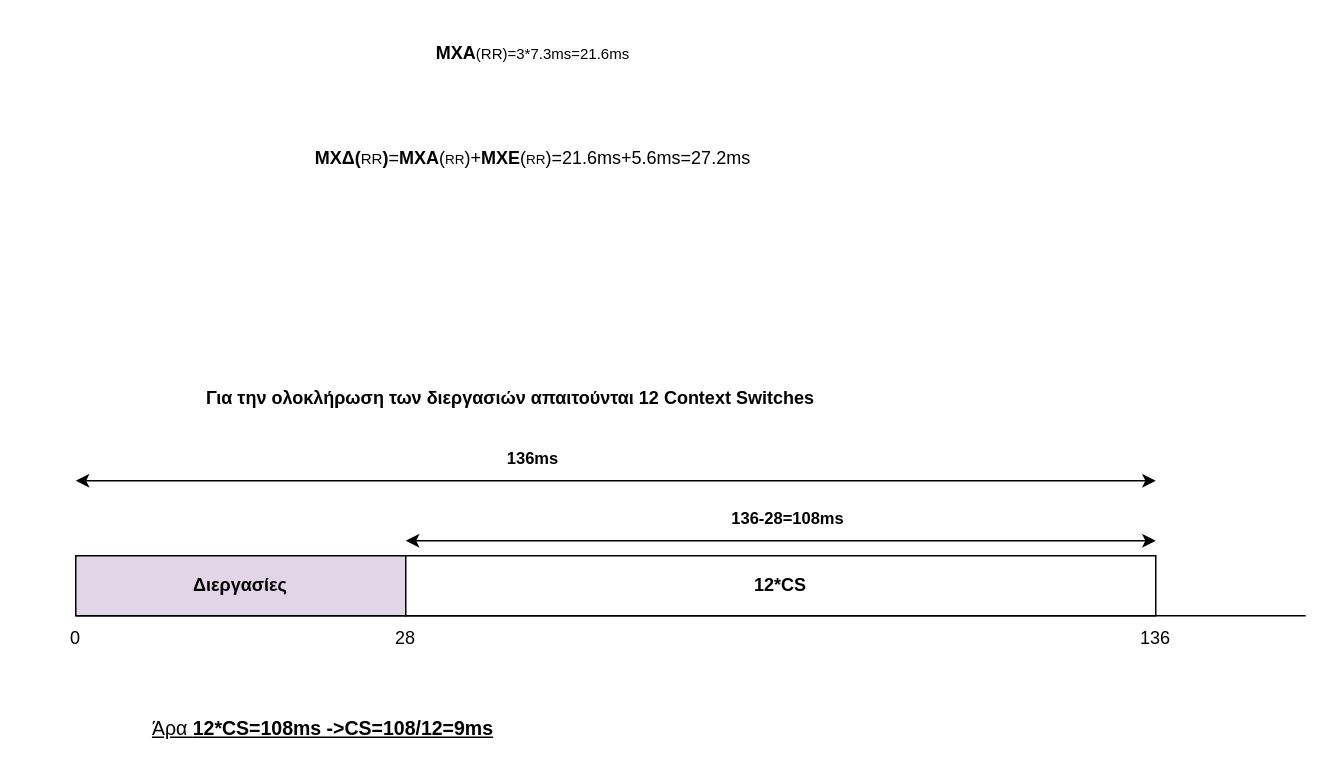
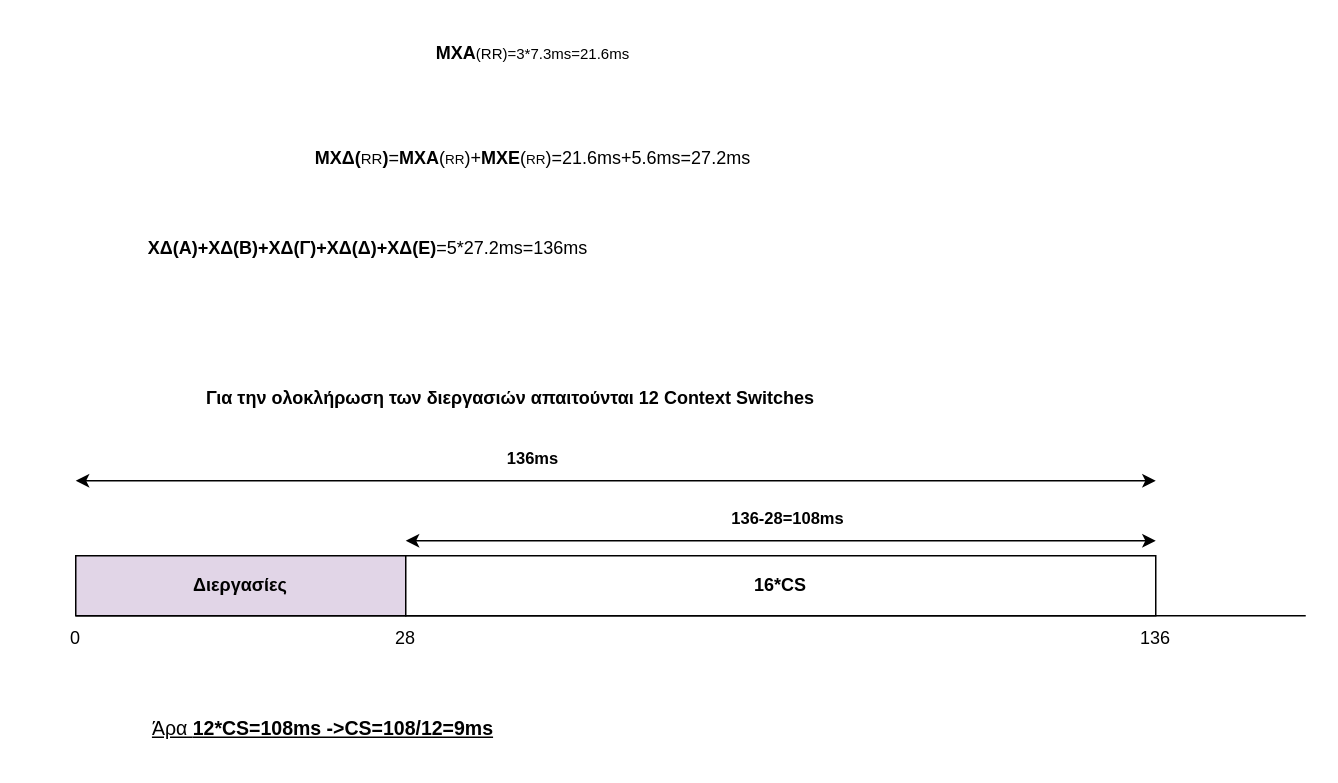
node "ΧΔ(Α)+ΧΔ(Β)+ΧΔ(Γ)+ΧΔ(Δ)+ΧΔ(Ε)=5*27.2ms=136ms": added
node "12*CS": label "12*CS" -> "16*CS"
